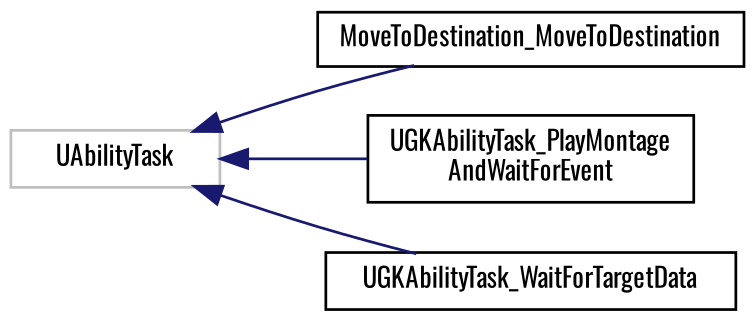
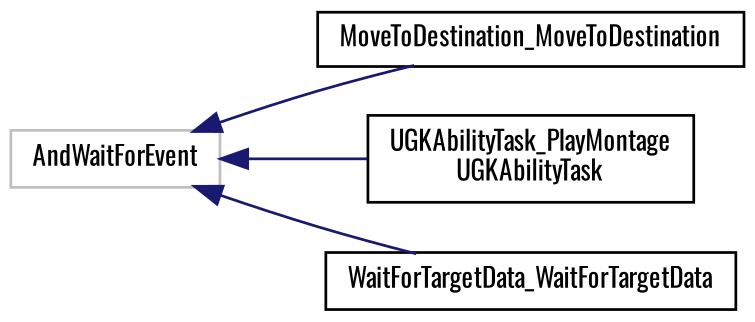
node "UAbilityTask": label "UAbilityTask" -> "AndWaitForEvent"
node "UGKAbilityTask_PlayMontage AndWaitForEvent": label "UGKAbilityTask_PlayMontage AndWaitForEvent" -> "UGKAbilityTask_PlayMontage UGKAbilityTask"
node "UGKAbilityTask_WaitForTargetData": label "UGKAbilityTask_WaitForTargetData" -> "WaitForTargetData_WaitForTargetData"
